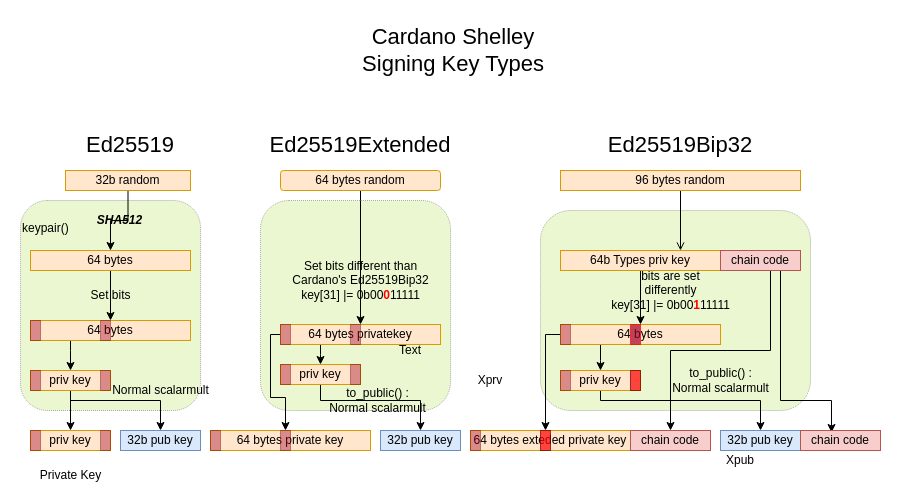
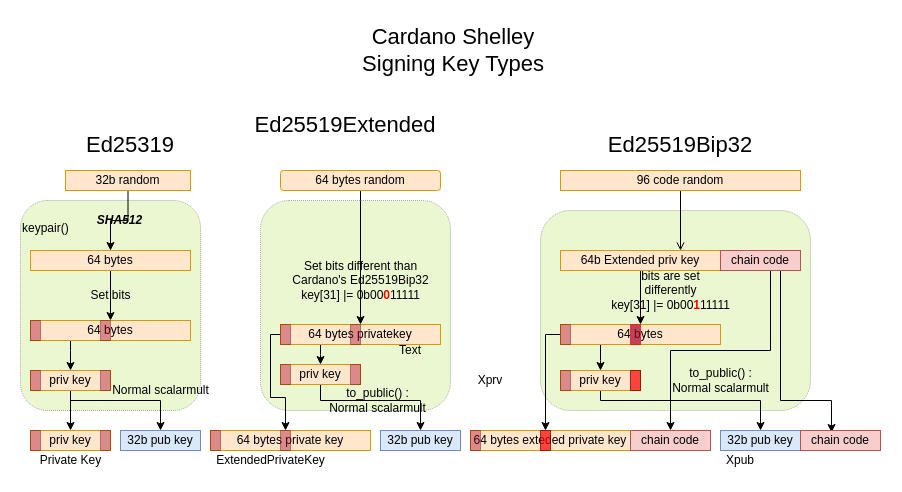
node "Ed25519": label "Ed25519" -> "Ed25319"
node "Ed25519Extended": moved (361, 146) -> (346, 126)
node "96 bytes random": label "96 bytes random" -> "96 code random"
node "64b Types priv key": label "64b Types priv key" -> "64b Extended priv key"
node "ExtendedPrivateKey": added
node "Private Key": moved (71, 476) -> (71, 461)
